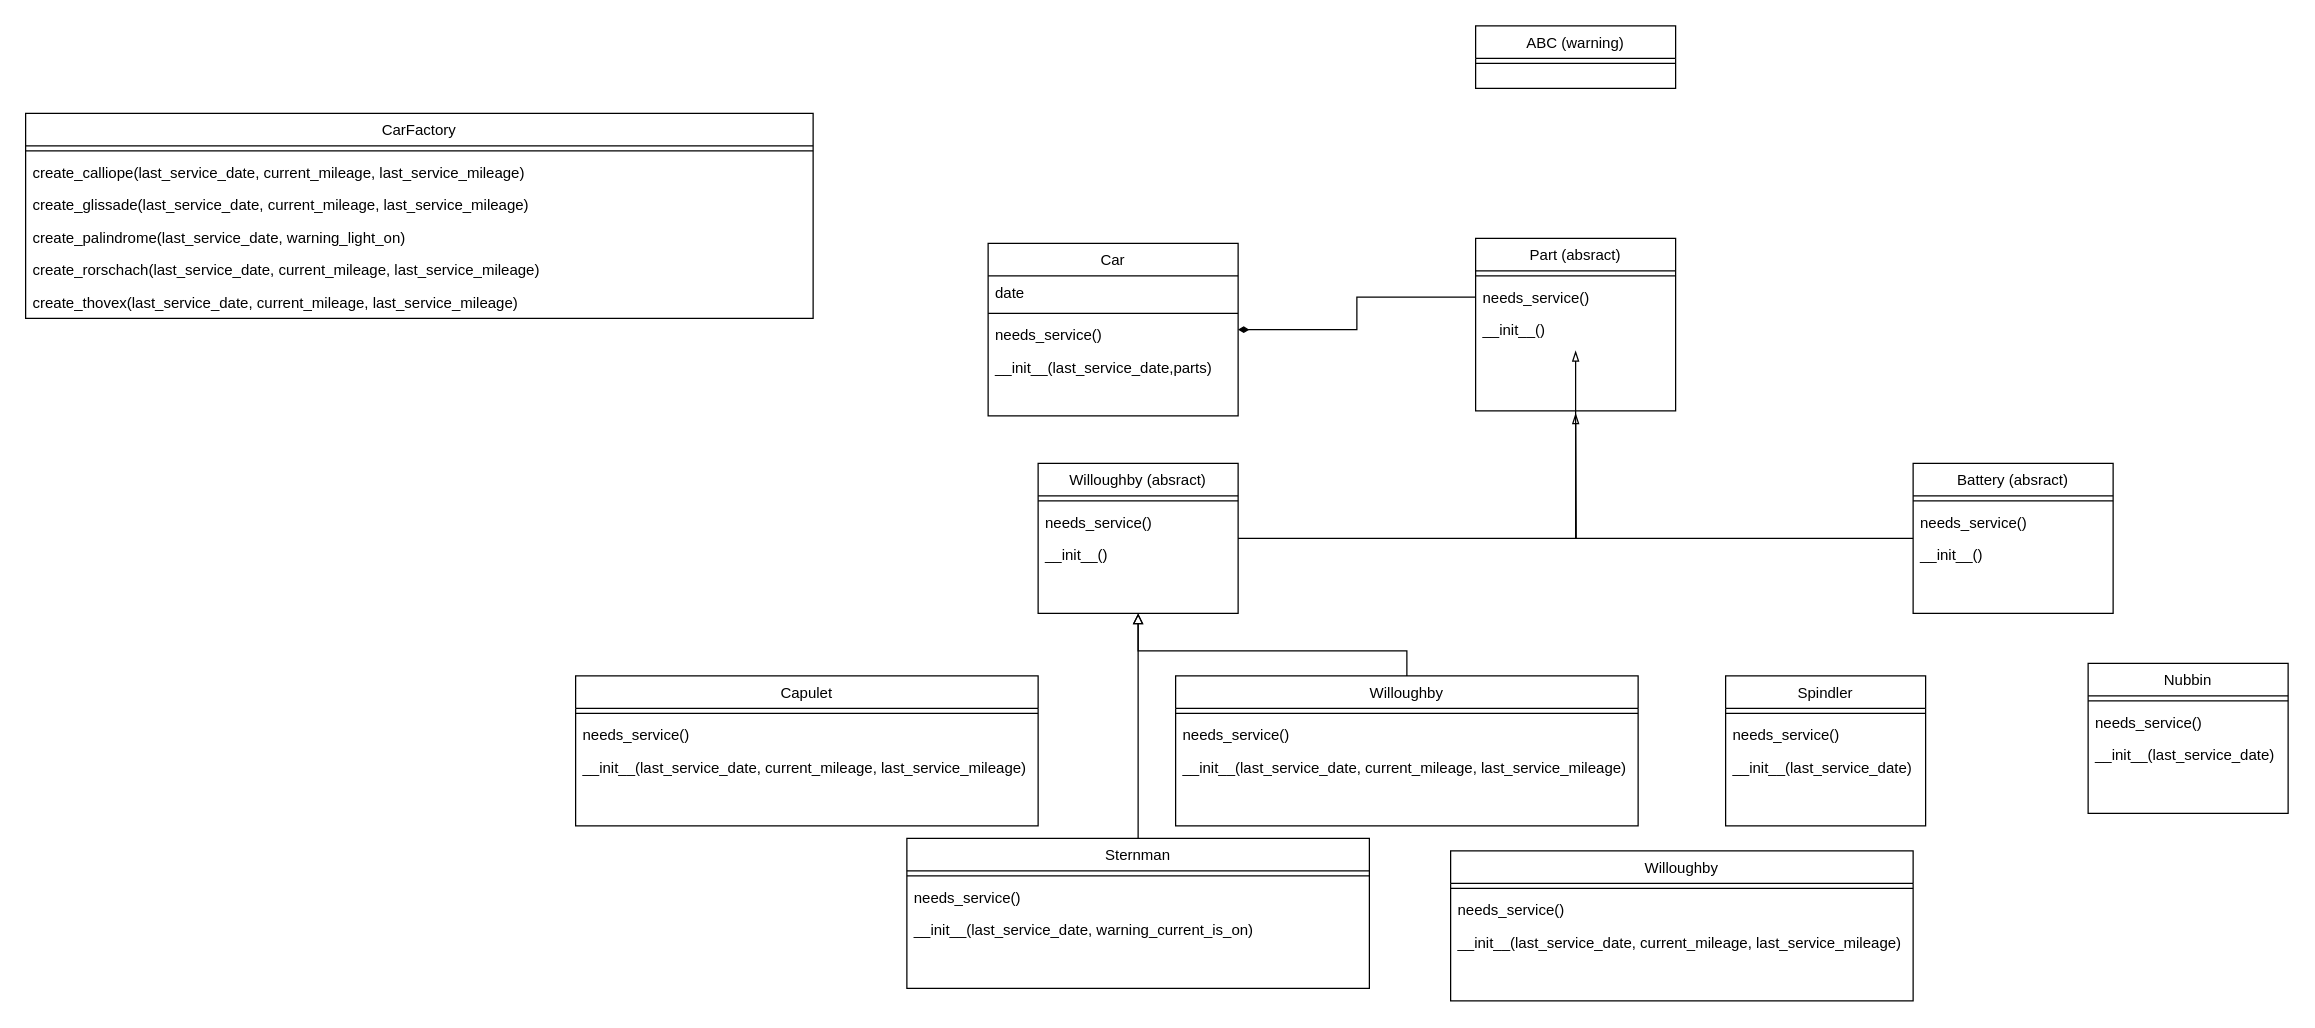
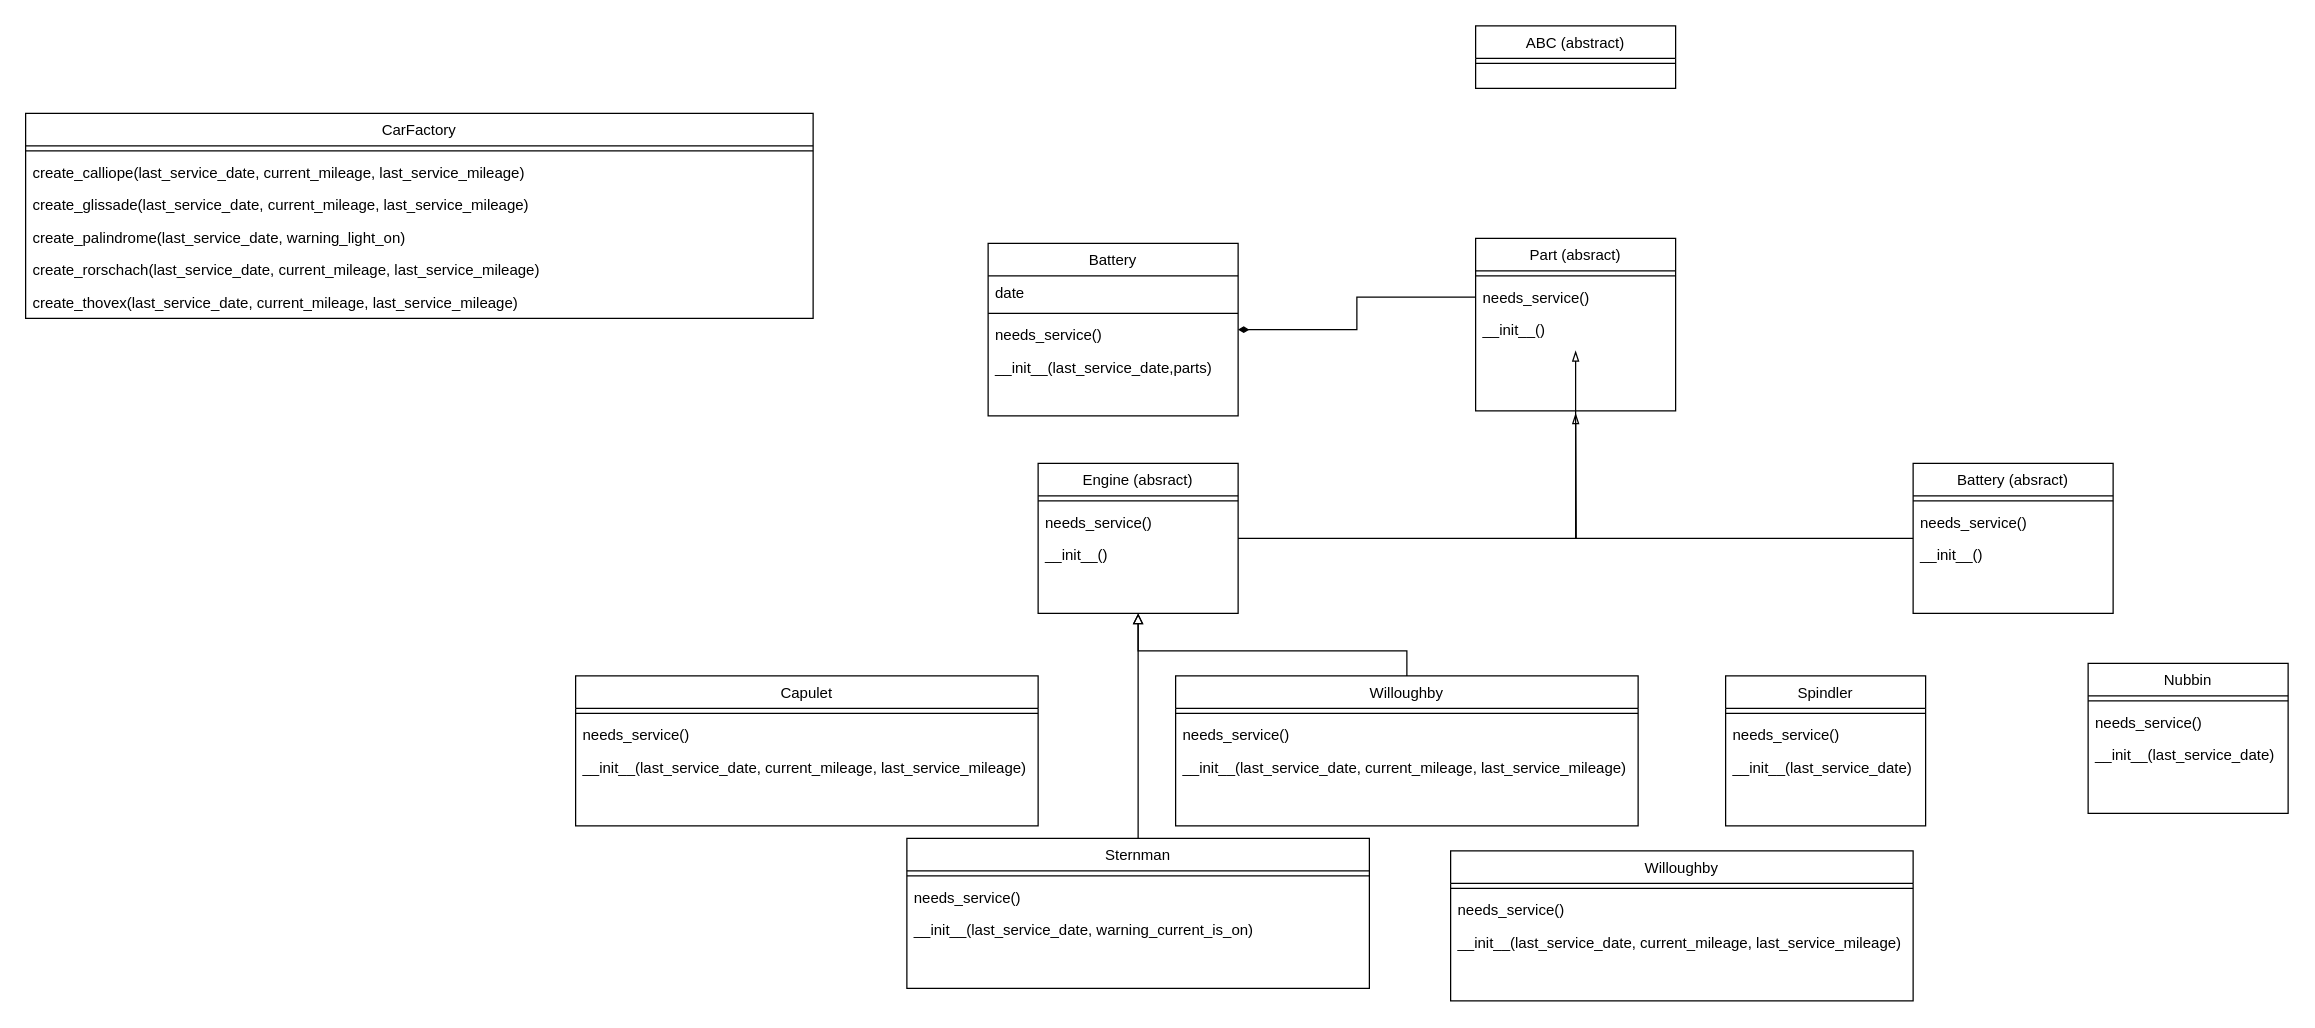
node "ABC (warning)": label "ABC (warning)" -> "ABC (abstract)"
node "Car": label "Car" -> "Battery"
node "Willoughby (absract)": label "Willoughby (absract)" -> "Engine (absract)"
